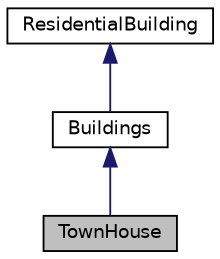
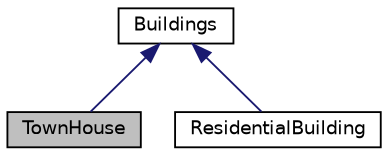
edge "Buildings" -> "ResidentialBuilding": reversed
